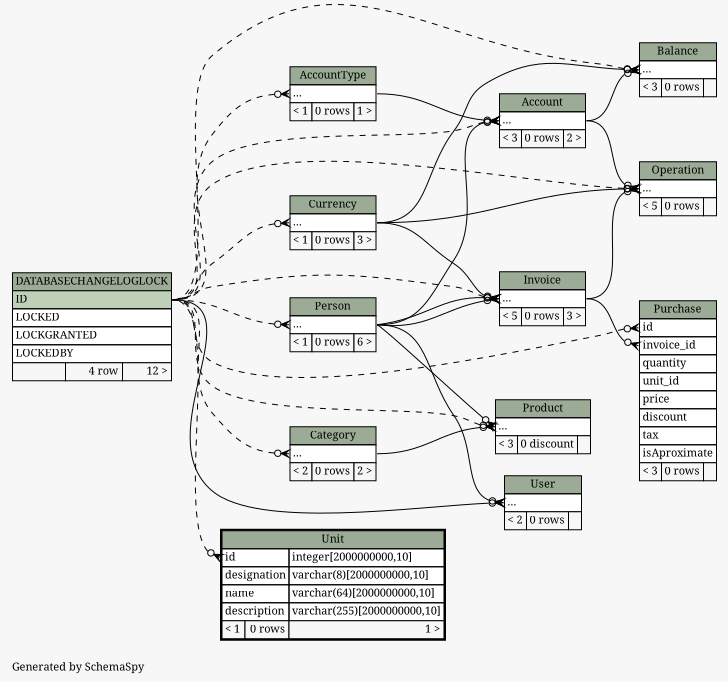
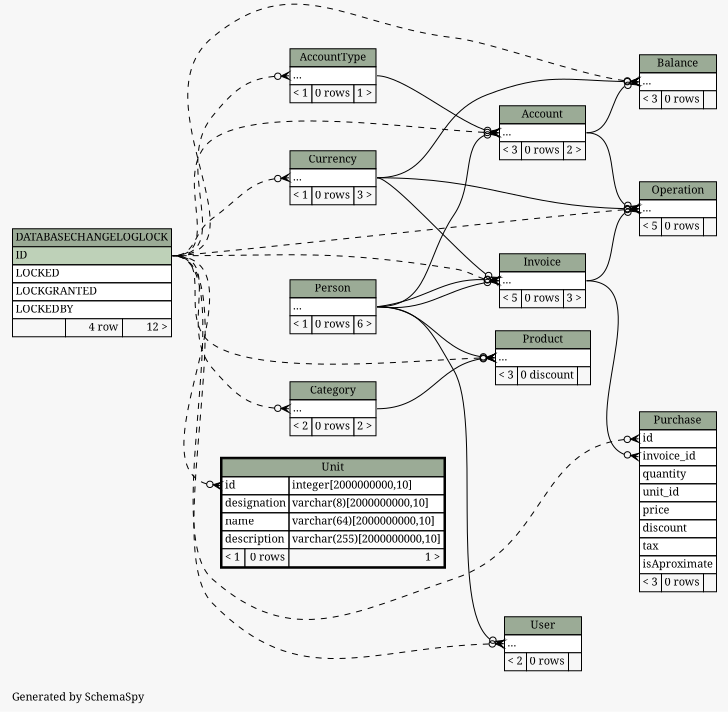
edge "DATABASECHANGELOGLOCK" -> "Person": removed
edge "DATABASECHANGELOGLOCK" -> "User": style solid -> dashed
